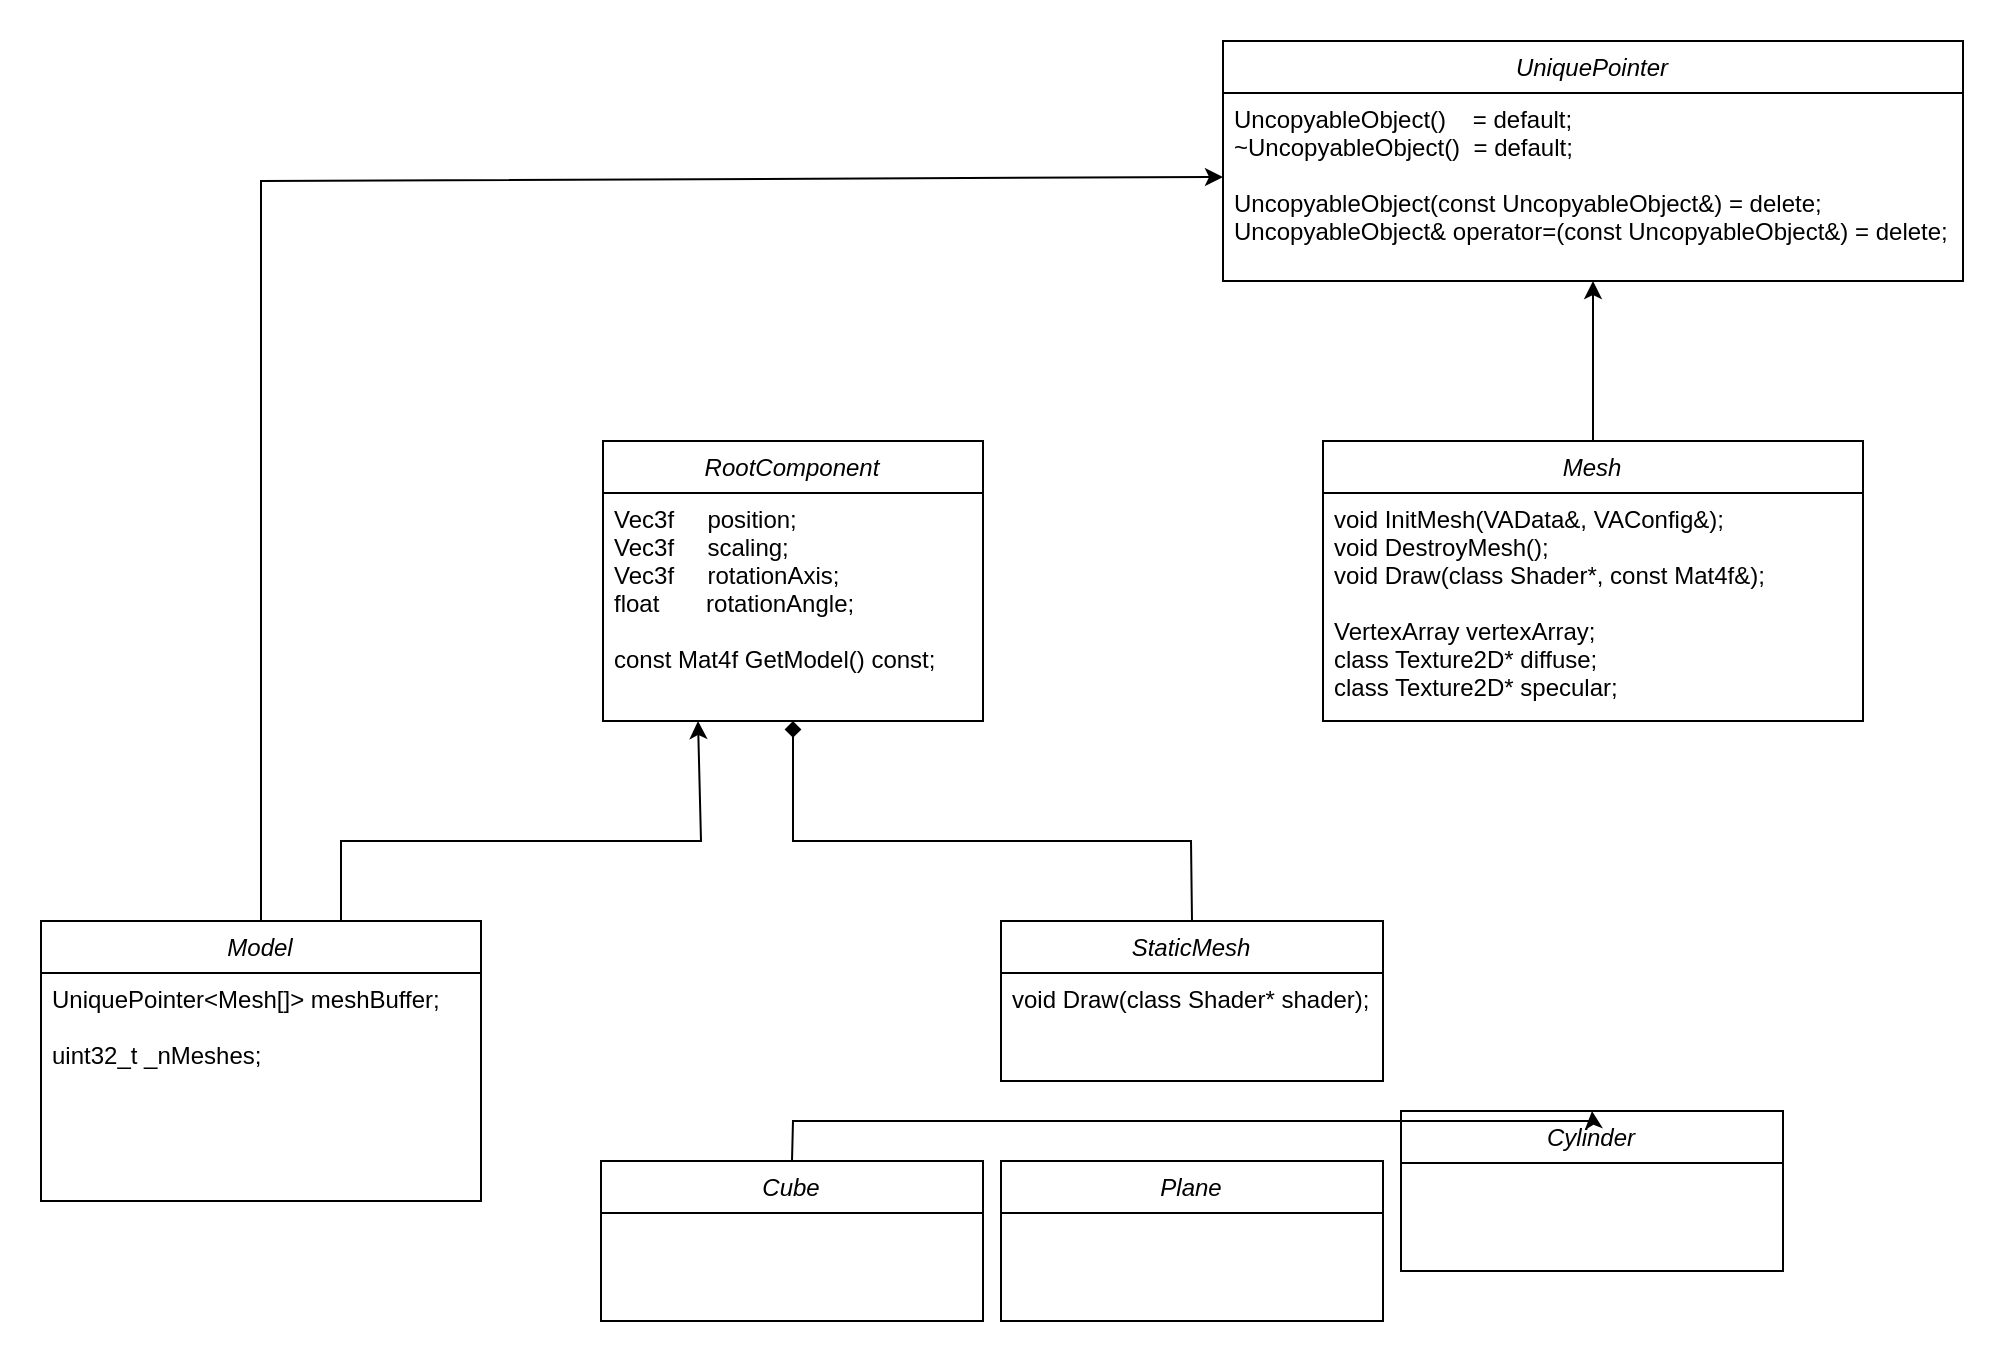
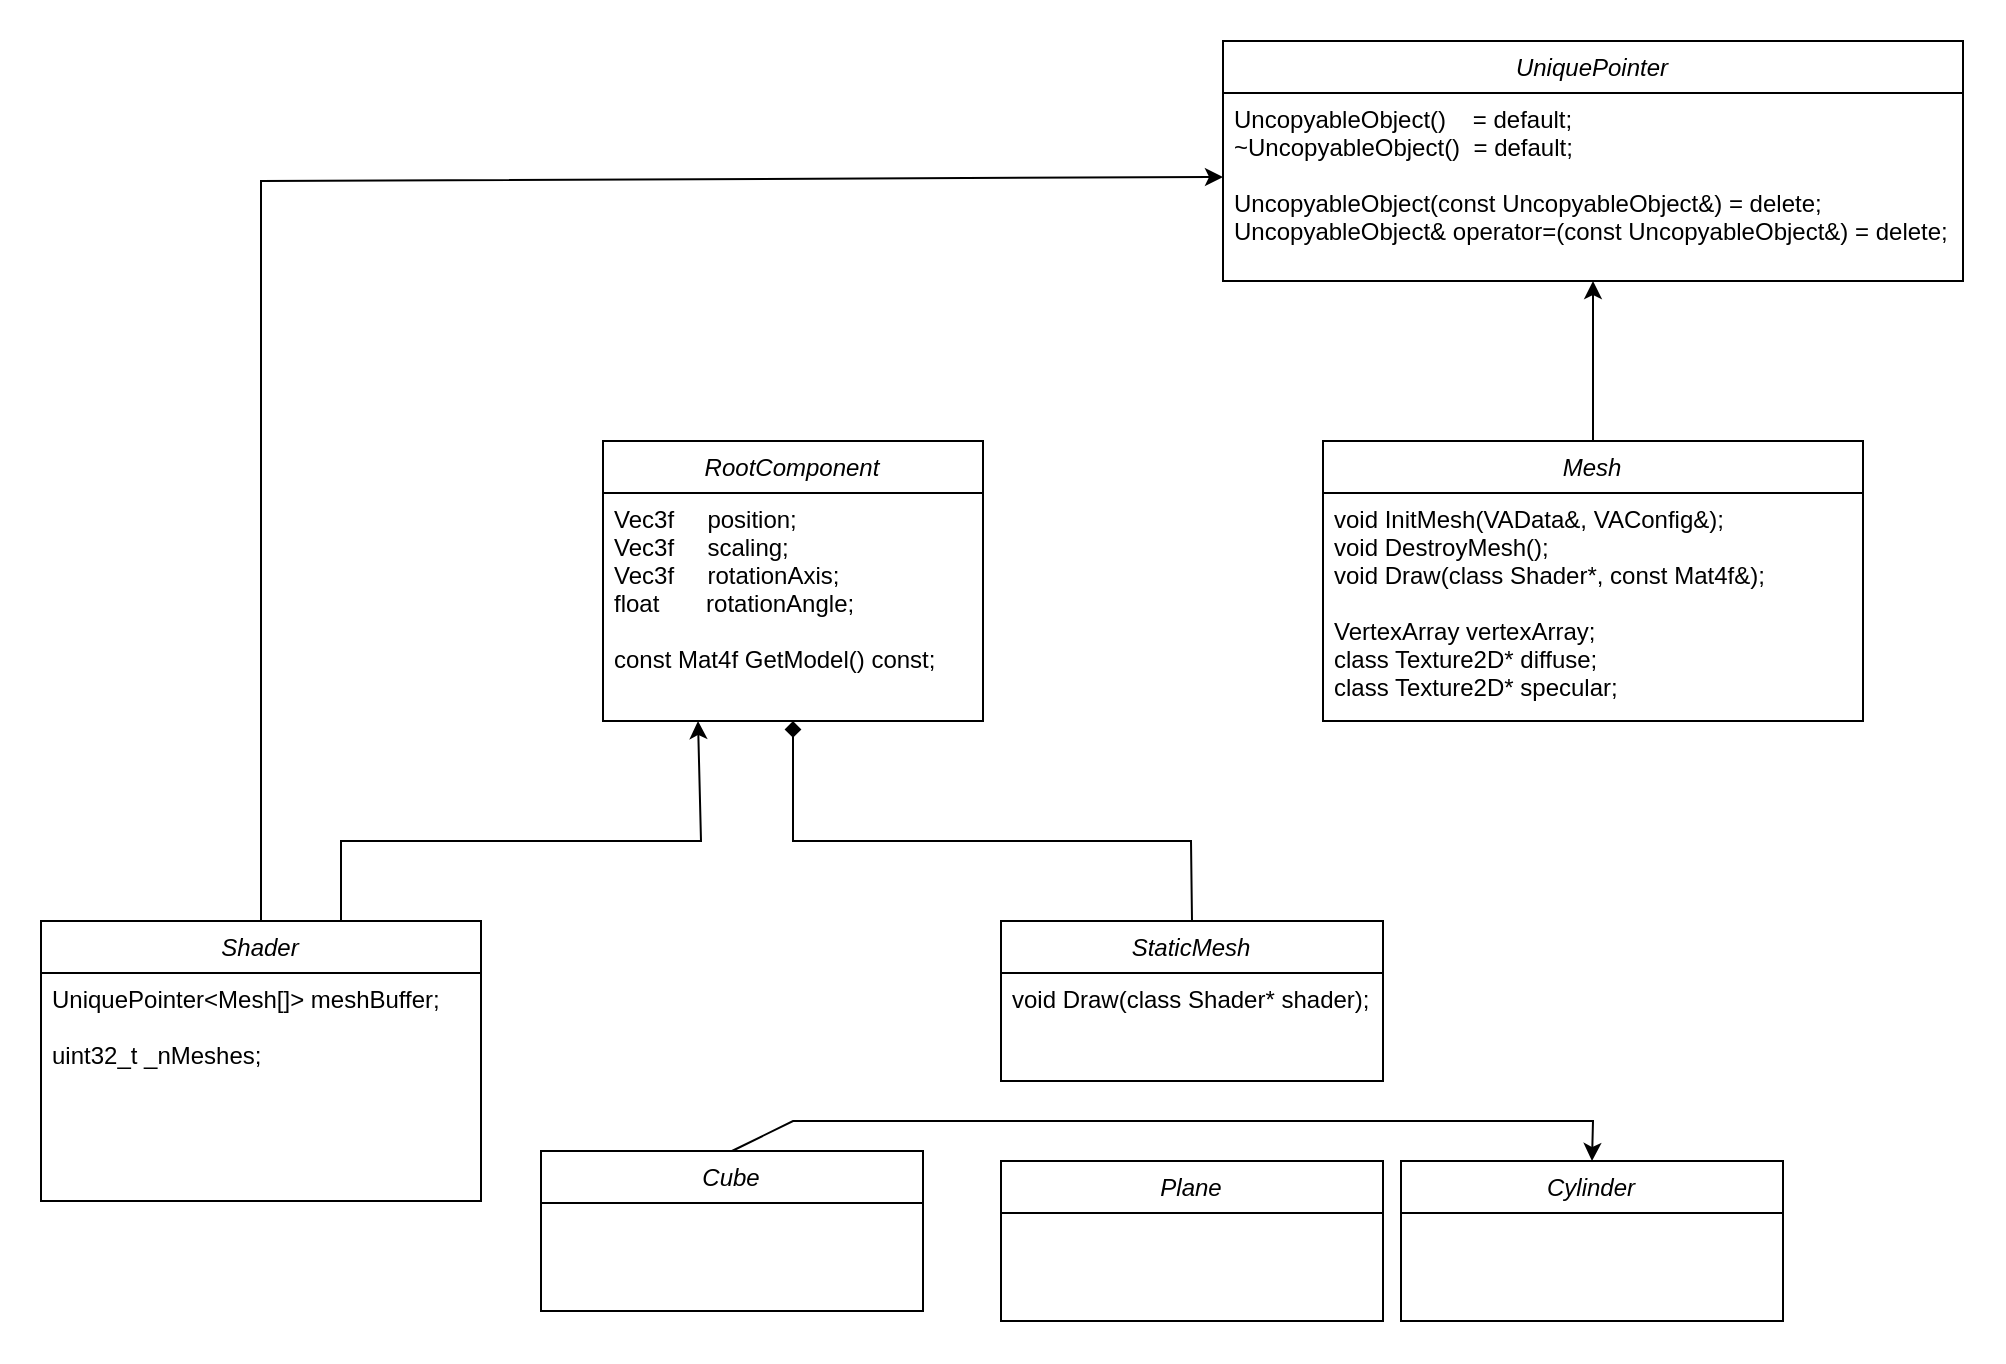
node "Model": label "Model" -> "Shader"
node "Cylinder": moved (1592, 1191) -> (1592, 1241)
node "Cube": moved (792, 1241) -> (732, 1231)
